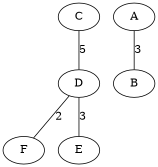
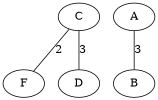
edge "C" -- "D": label "5" -> "3"
edge "D" -- "F": now "C" -- "F"
node "E": removed
